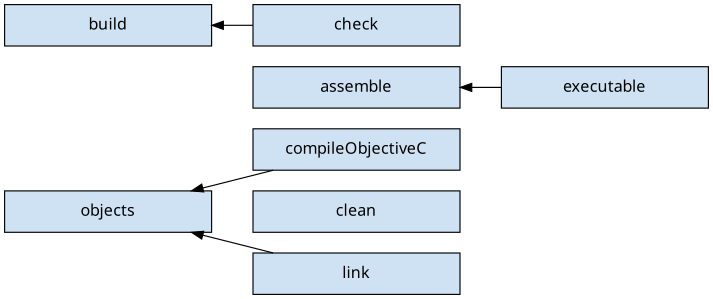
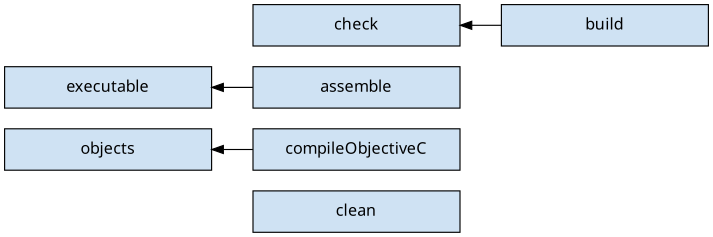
edge "check" -> "build": reversed
edge "executable" -> "assemble": reversed
node "link": removed
